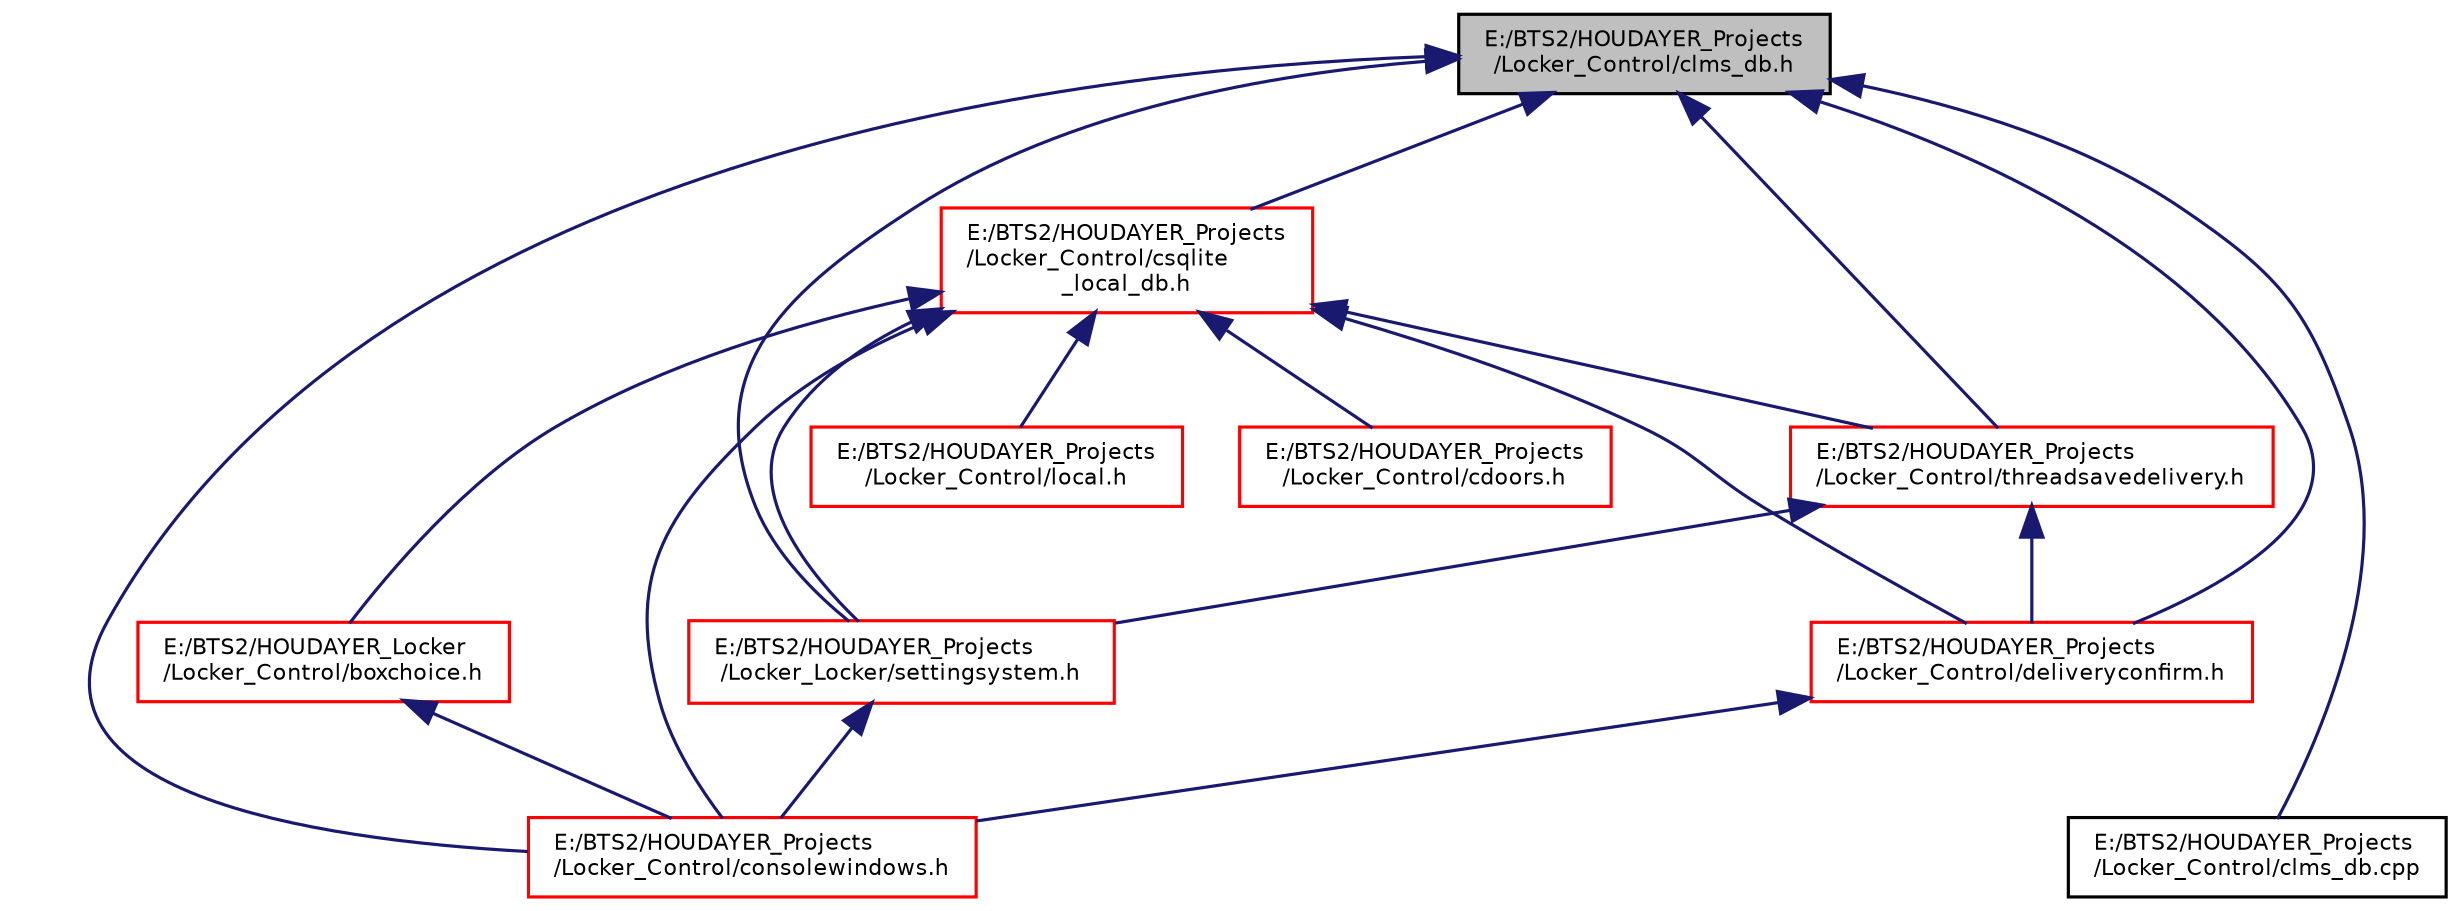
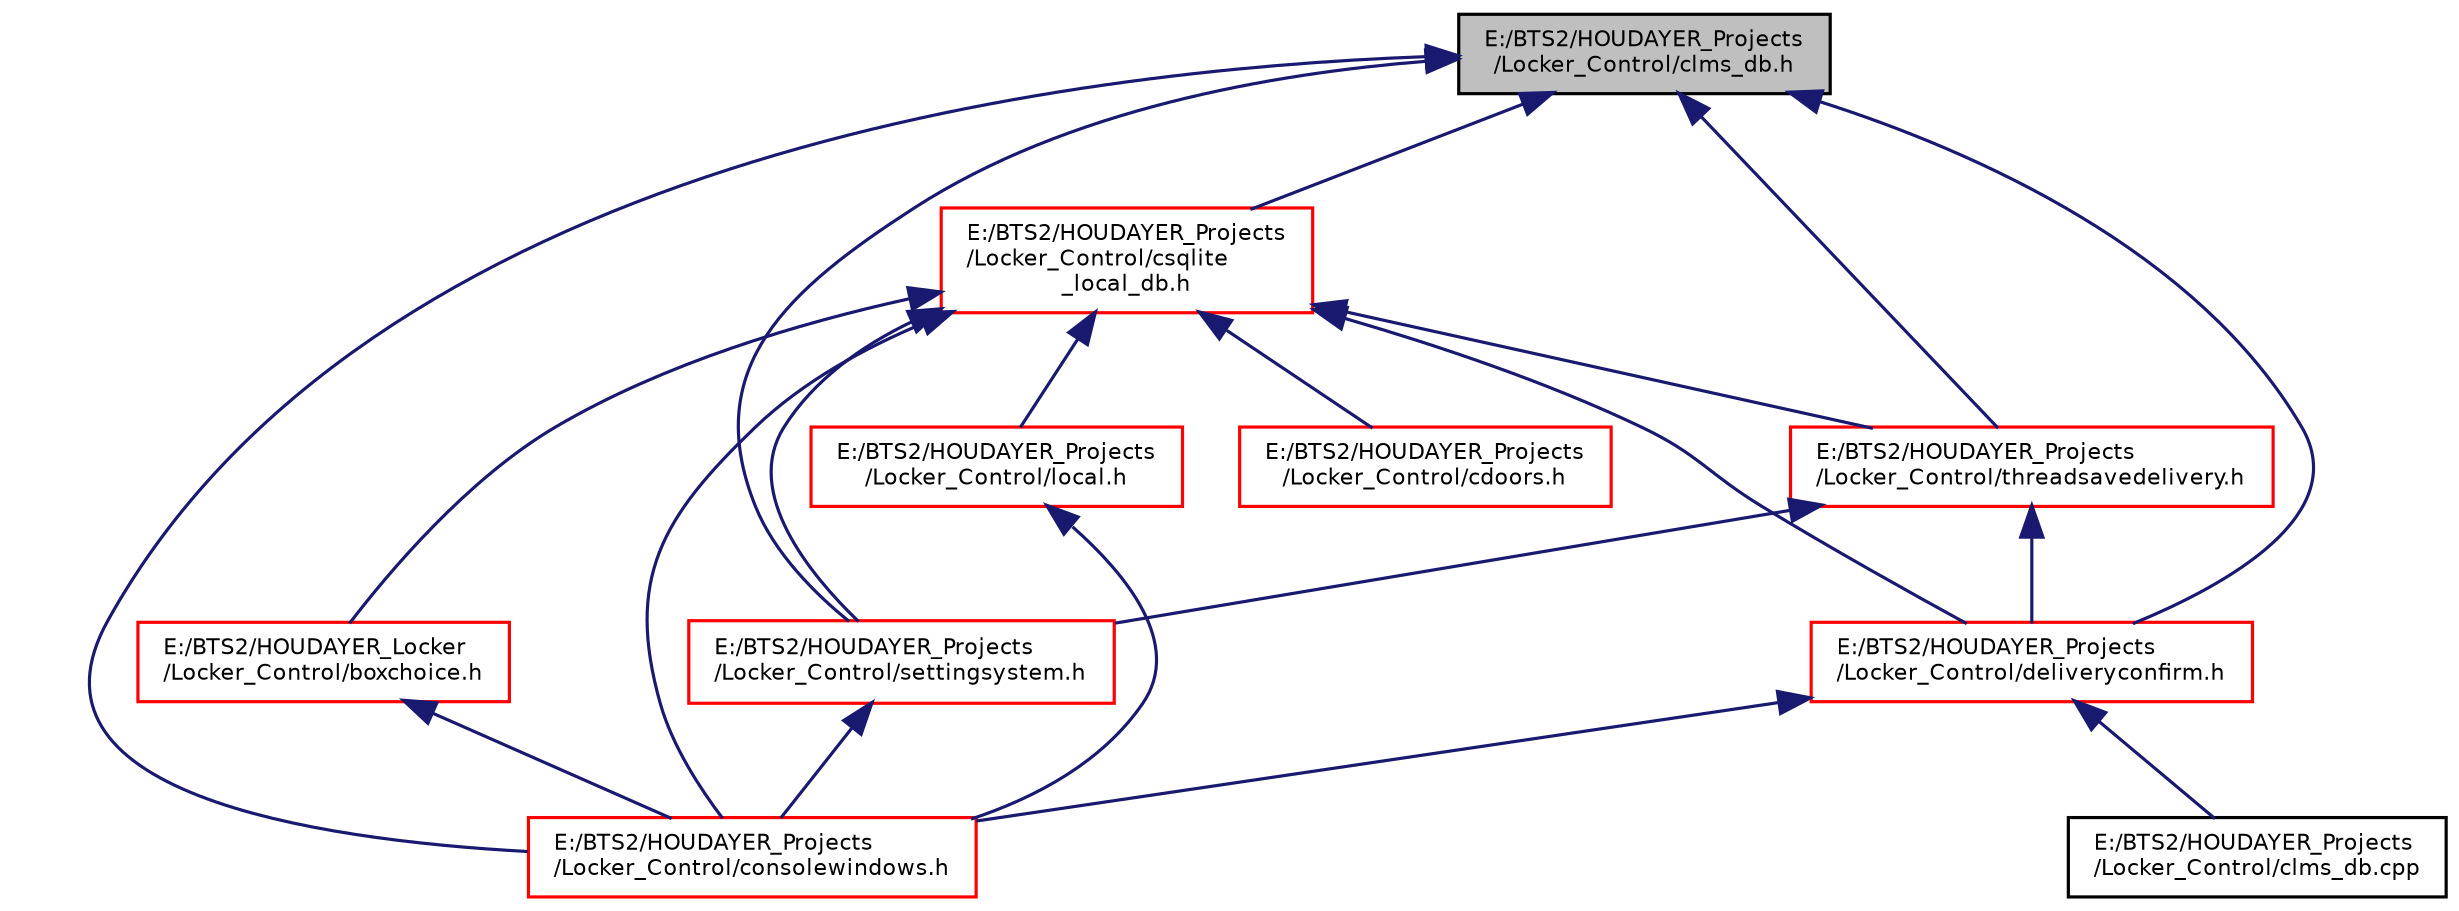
edge "E:/BTS2/HOUDAYER_Projects /Locker_Control/clms_db.cpp" -> "E:/BTS2/HOUDAYER_Projects /Locker_Control/clms_db.h": now "E:/BTS2/HOUDAYER_Projects /Locker_Control/clms_db.cpp" -> "E:/BTS2/HOUDAYER_Projects /Locker_Control/deliveryconfirm.h"
node "E:/BTS2/HOUDAYER_Projects /Locker_Locker/settingsystem.h": label "E:/BTS2/HOUDAYER_Projects /Locker_Locker/settingsystem.h" -> "E:/BTS2/HOUDAYER_Projects /Locker_Control/settingsystem.h"
edge "E:/BTS2/HOUDAYER_Projects /Locker_Control/consolewindows.h" -> "E:/BTS2/HOUDAYER_Projects /Locker_Control/local.h": added
